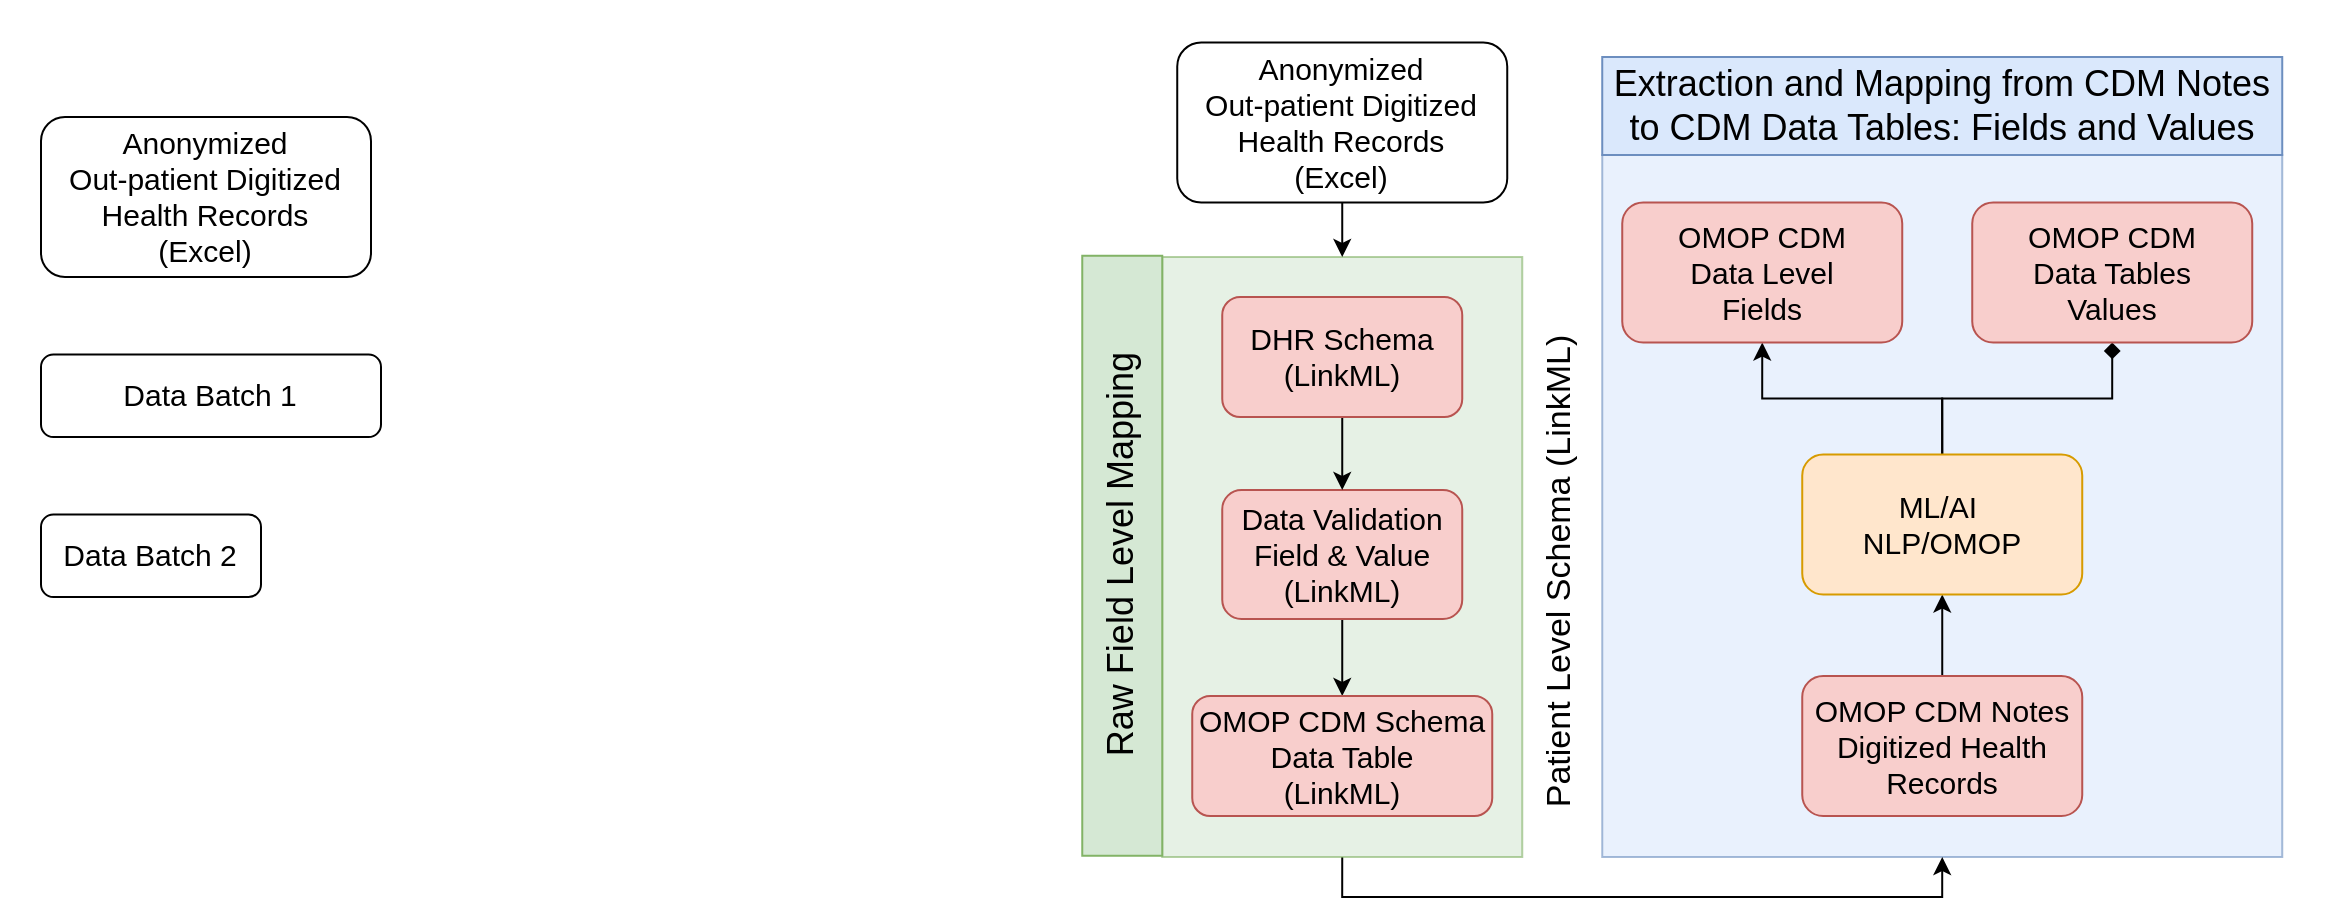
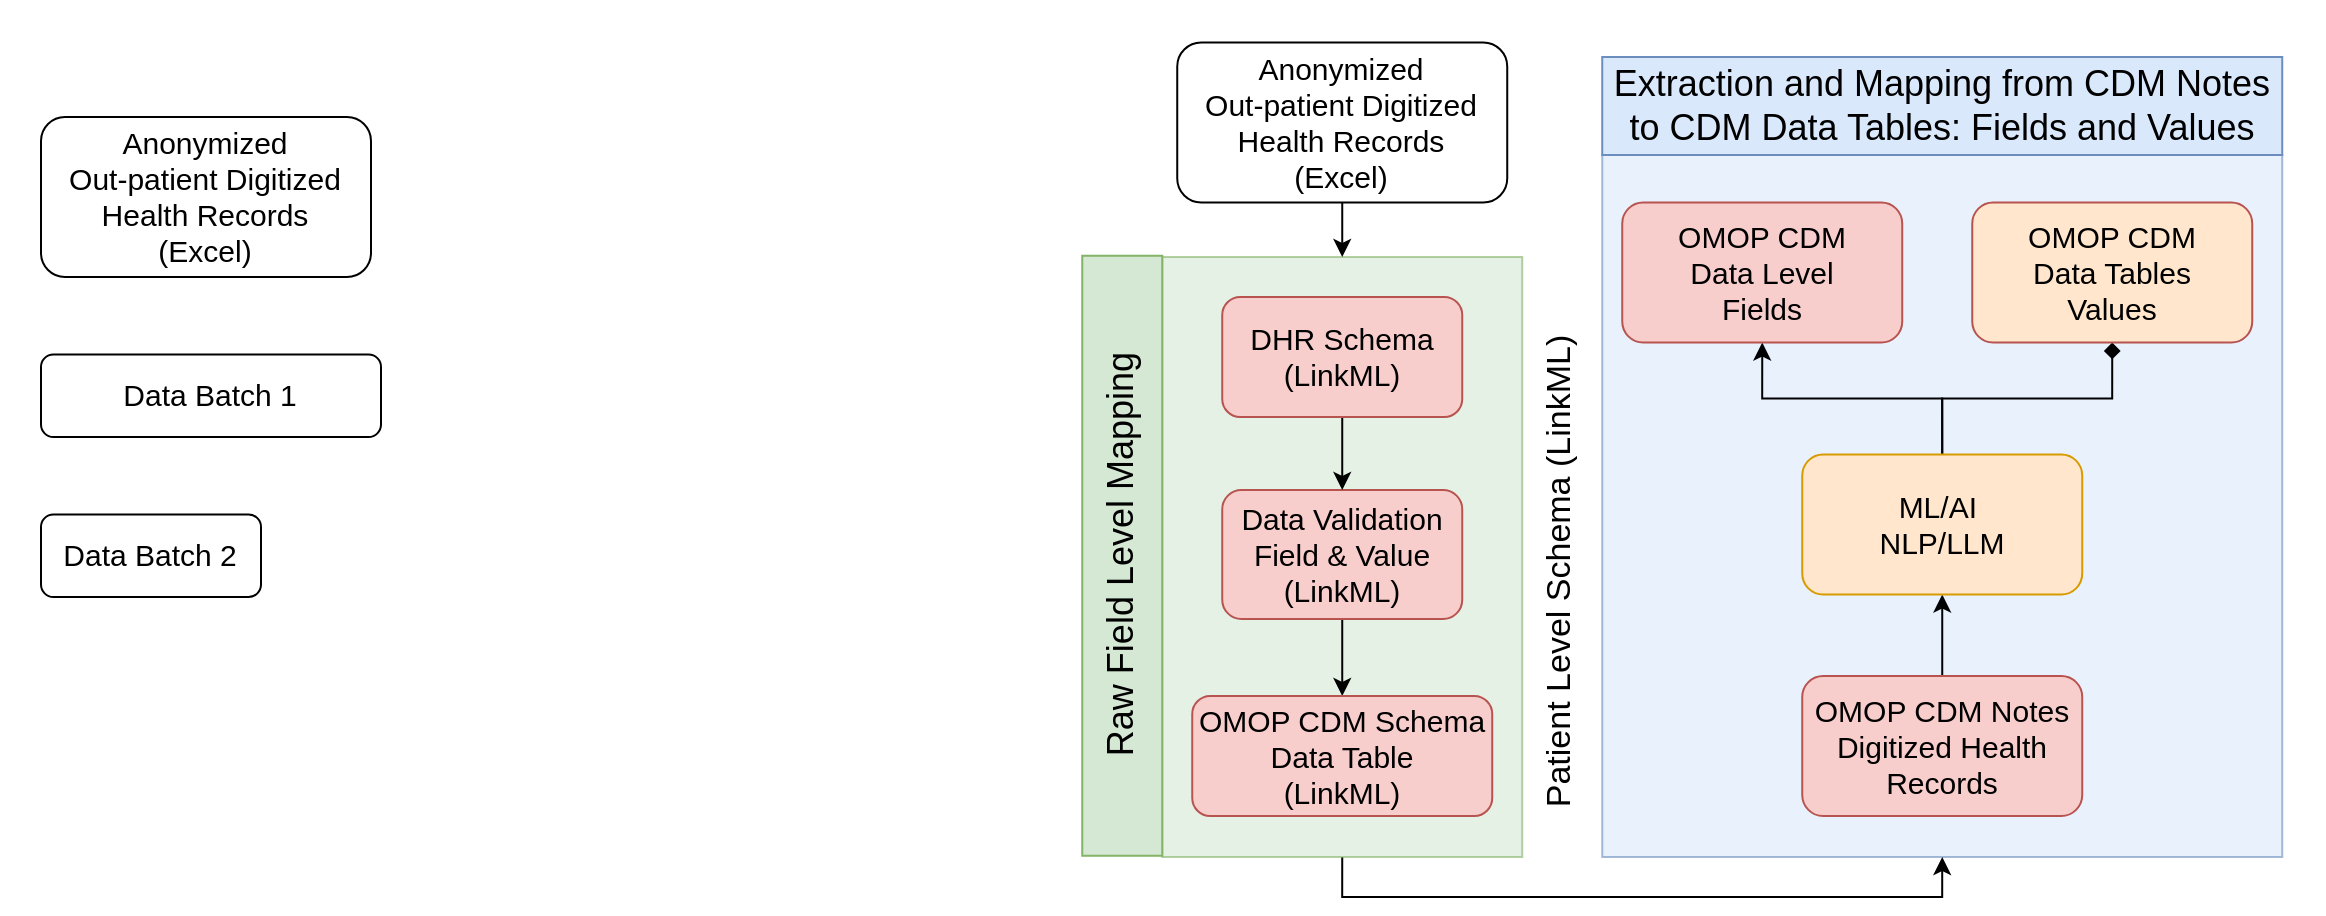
node "OMOP CDM Data Tables Values": fillcolor #f8cecc -> #ffe6cc
node "ML/AI NLP/OMOP": label "ML/AI NLP/OMOP" -> "ML/AI NLP/LLM"
